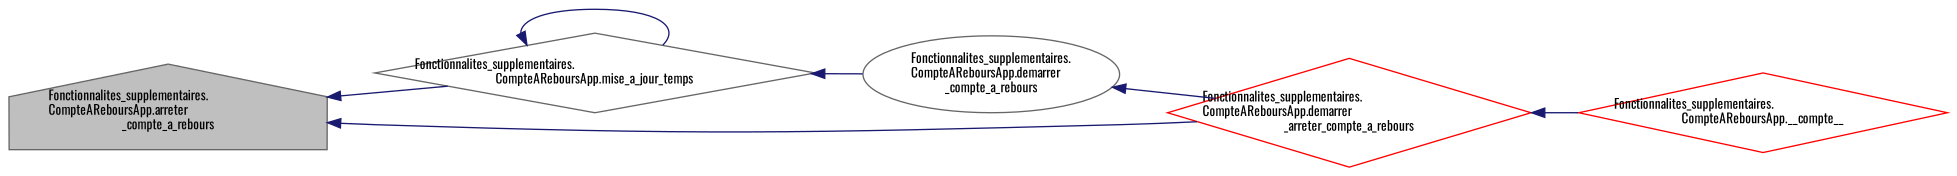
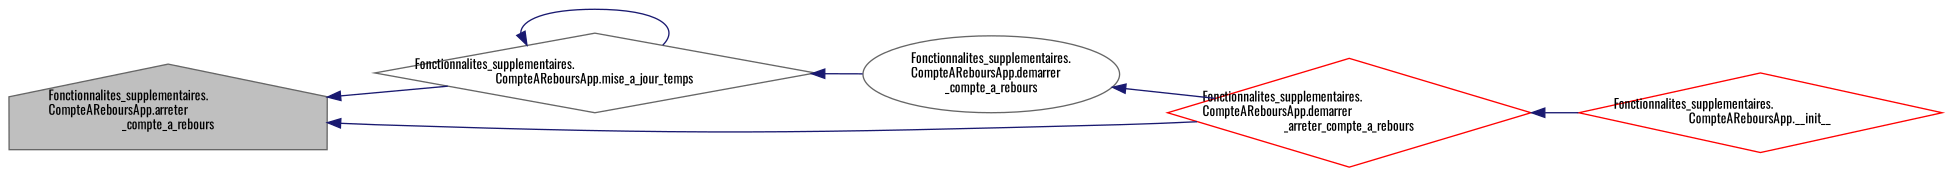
node "Fonctionnalites_supplementaires. CompteAReboursApp.__compte__": label "Fonctionnalites_supplementaires. CompteAReboursApp.__compte__" -> "Fonctionnalites_supplementaires. CompteAReboursApp.__init__"
